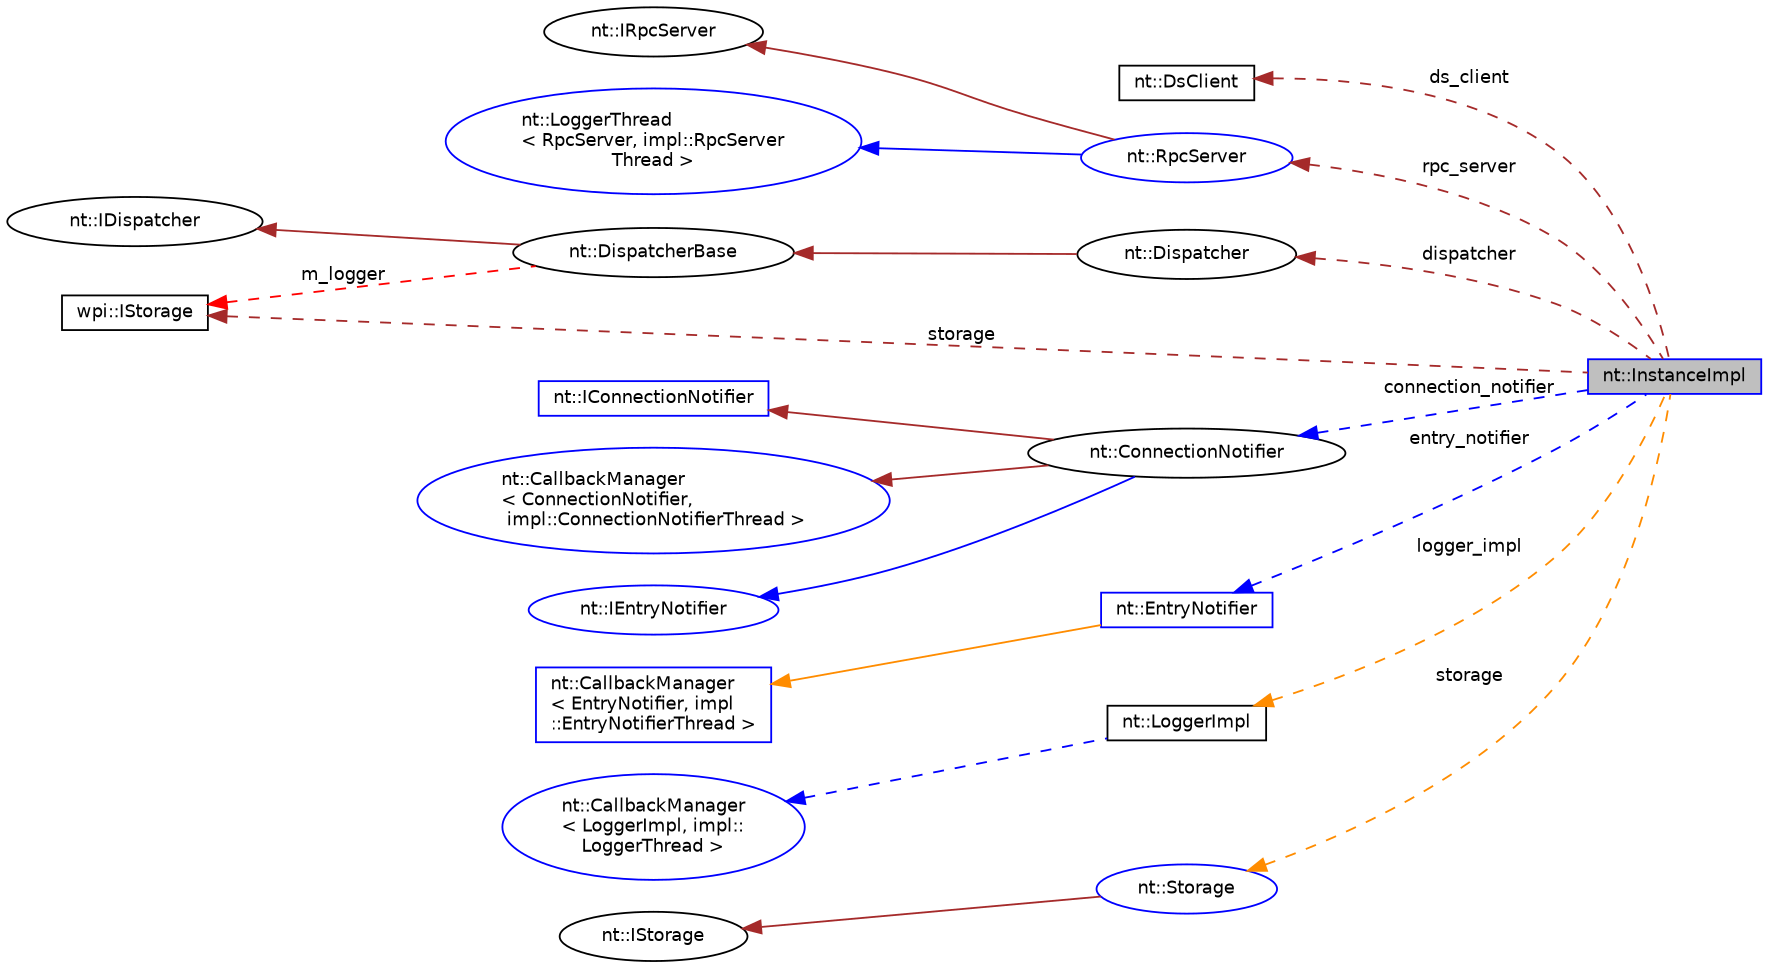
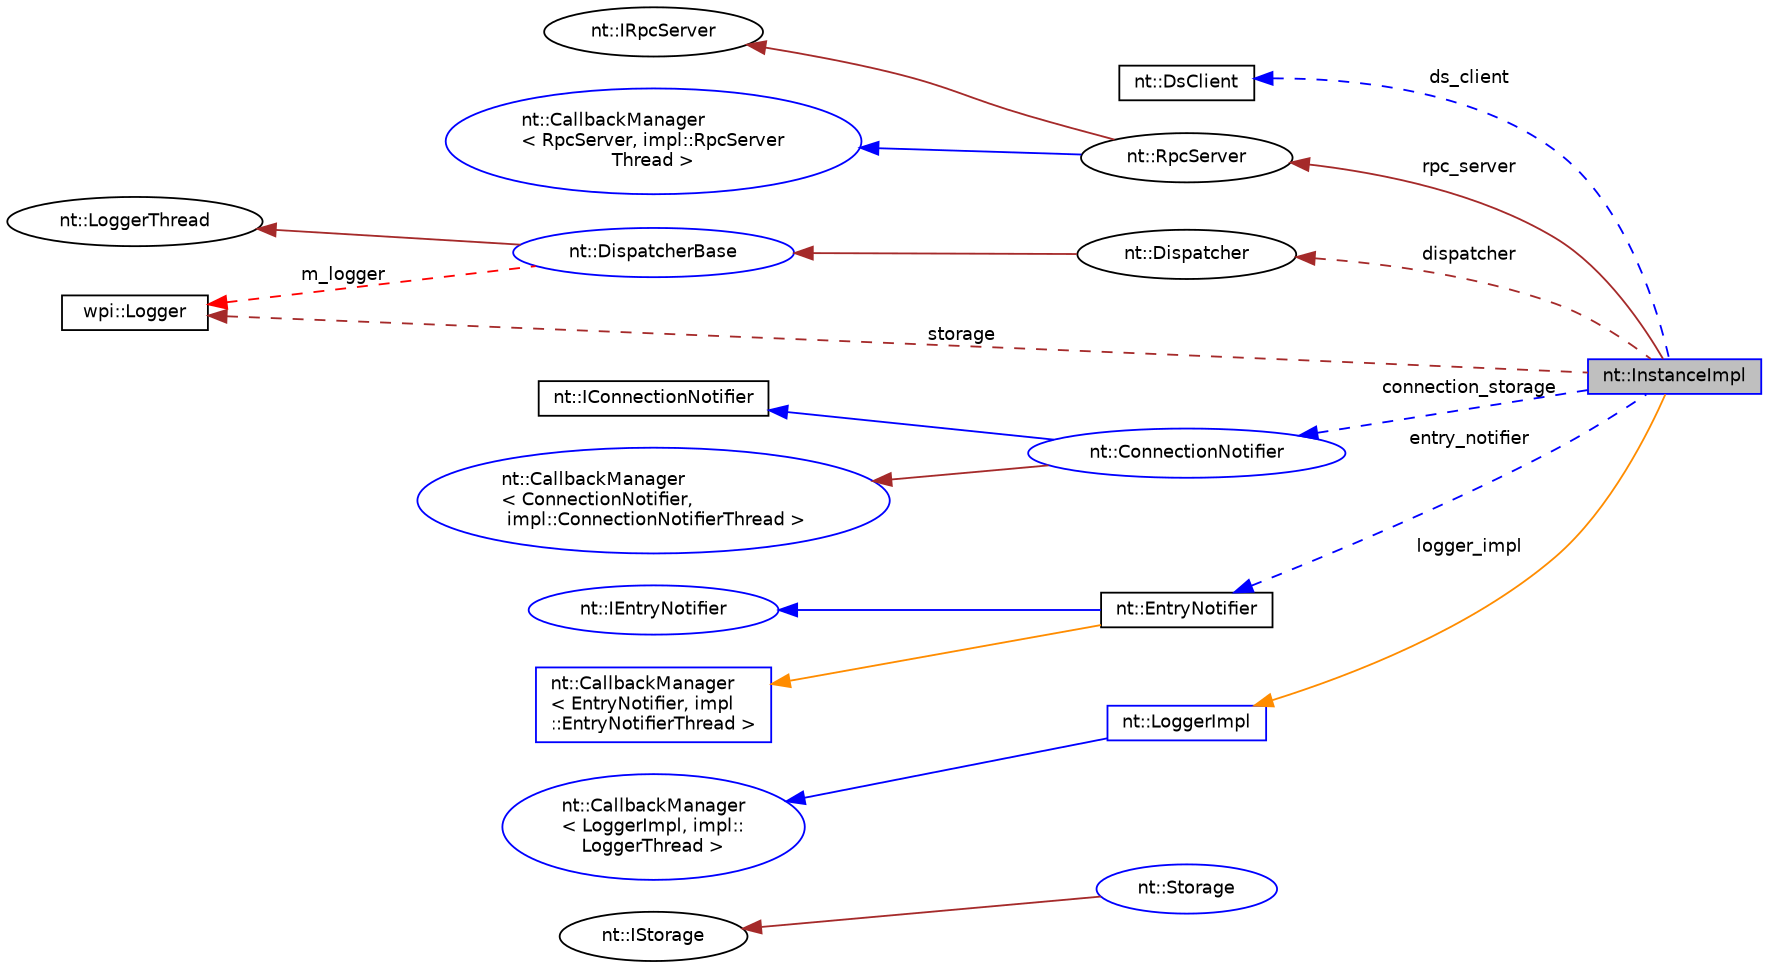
edge "nt::InstanceImpl" -> "nt::DsClient": color brown -> blue
node "nt::LoggerThread < RpcServer, impl::RpcServer Thread >": label "nt::LoggerThread < RpcServer, impl::RpcServer Thread >" -> "nt::CallbackManager < RpcServer, impl::RpcServer Thread >"
node "nt::RpcServer": color blue -> black
edge "nt::InstanceImpl" -> "nt::RpcServer": style dashed -> solid
node "nt::IDispatcher": label "nt::IDispatcher" -> "nt::LoggerThread"
node "nt::DispatcherBase": color black -> blue
node "wpi::IStorage": label "wpi::IStorage" -> "wpi::Logger"
edge "nt::InstanceImpl" -> "nt::ConnectionNotifier": label " connection_notifier" -> " connection_storage"
node "nt::IConnectionNotifier": color blue -> black
edge "nt::ConnectionNotifier" -> "nt::IConnectionNotifier": color brown -> blue
node "nt::ConnectionNotifier": color black -> blue
edge "nt::ConnectionNotifier" -> "nt::IEntryNotifier": now "nt::EntryNotifier" -> "nt::IEntryNotifier"
edge "nt::InstanceImpl" -> "nt::LoggerImpl": style dashed -> solid
node "nt::EntryNotifier": color blue -> black
edge "nt::InstanceImpl" -> "nt::Storage": removed, label "storage"
node "nt::LoggerImpl": color black -> blue
edge "nt::LoggerImpl" -> "nt::CallbackManager < LoggerImpl, impl:: LoggerThread >": style dashed -> solid
